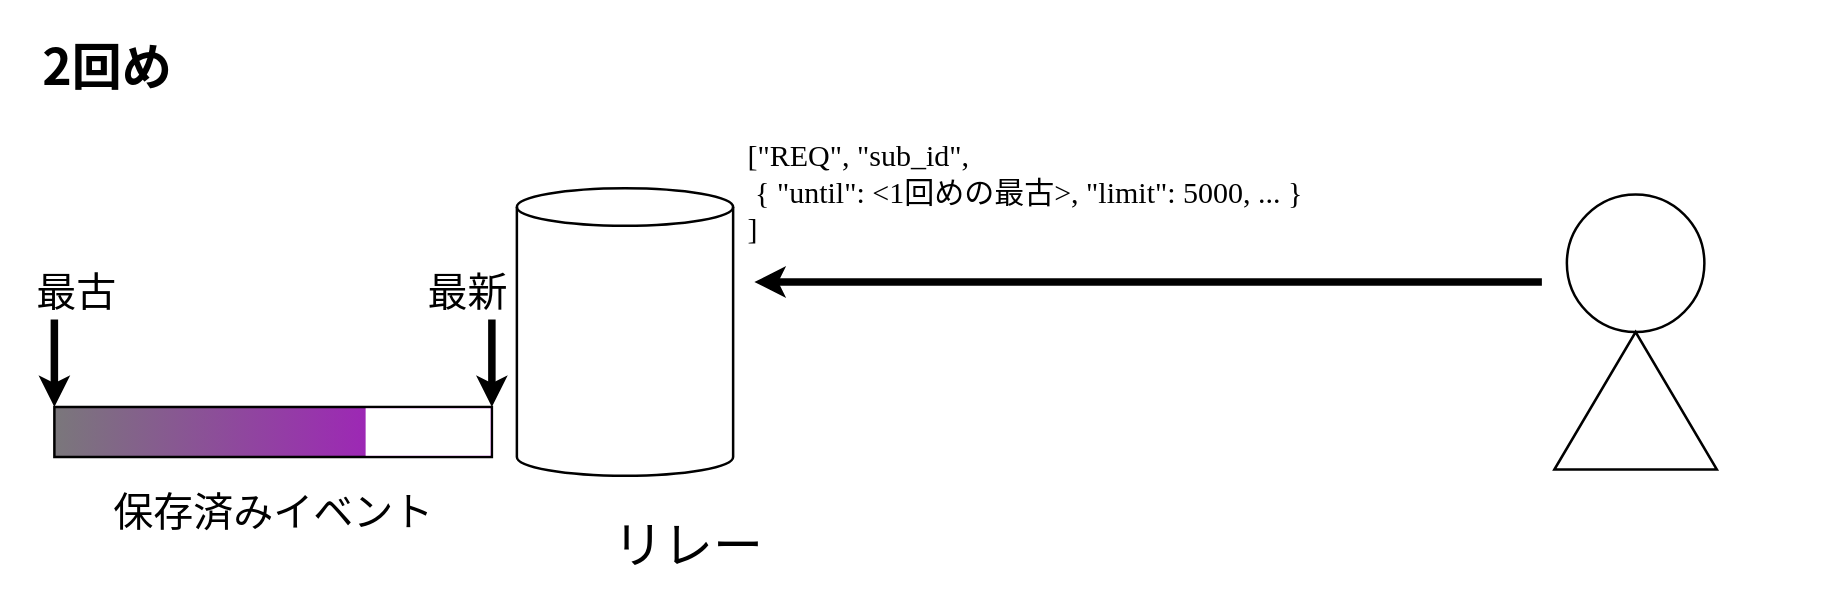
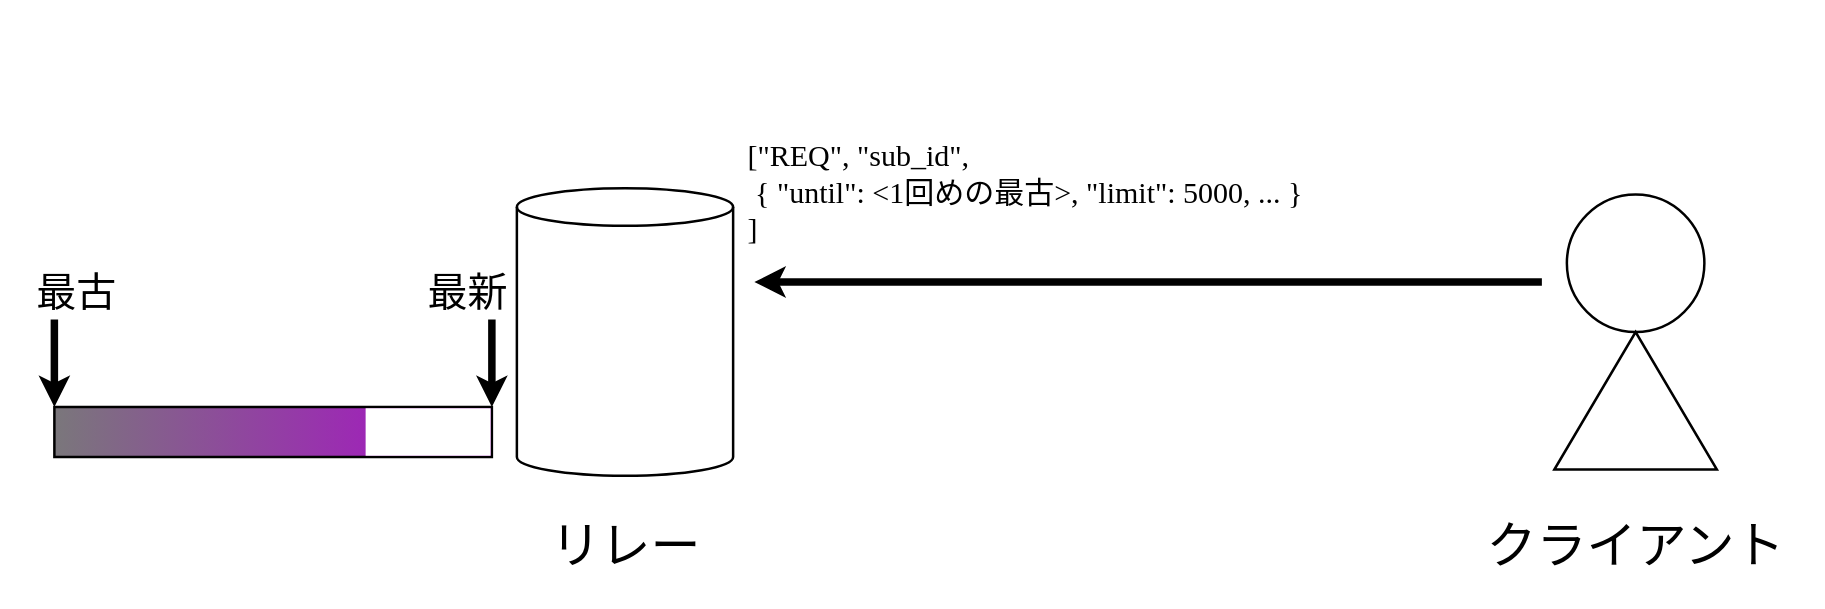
node "2回め": removed
node "保存済みイベント": removed
node "リレー": moved (688, 544) -> (625, 544)
node "クライアント": added
